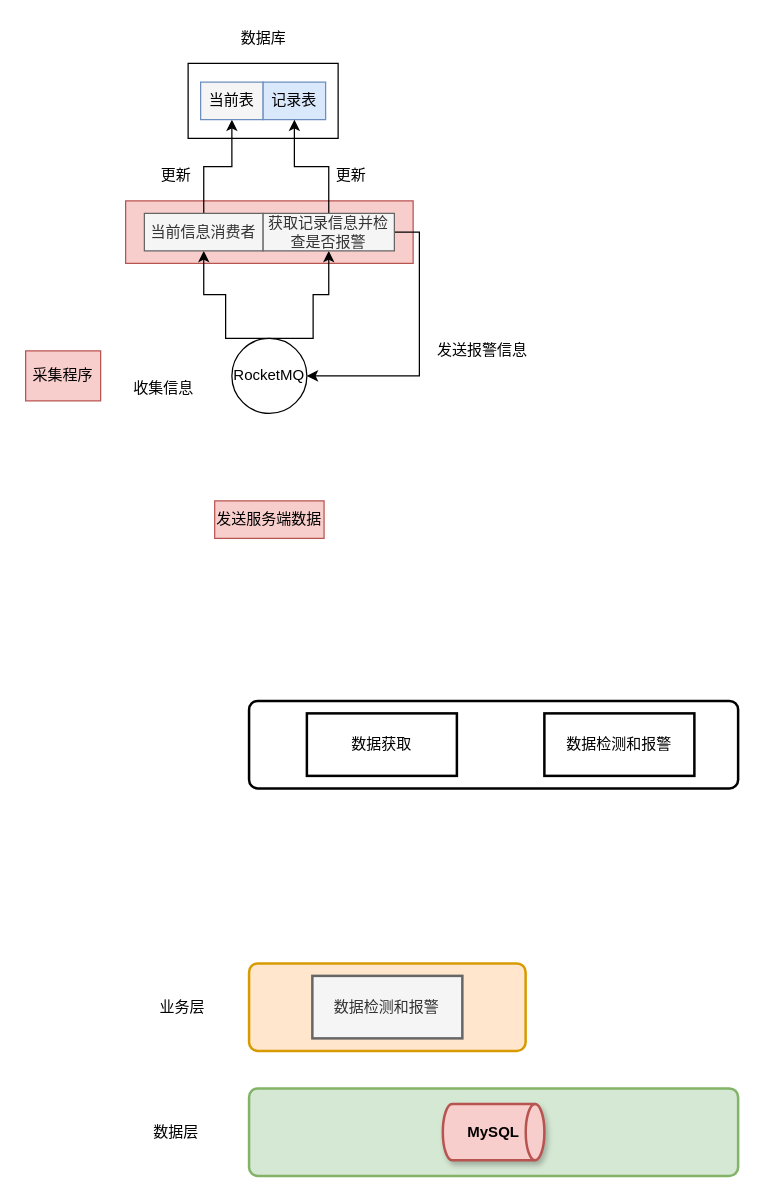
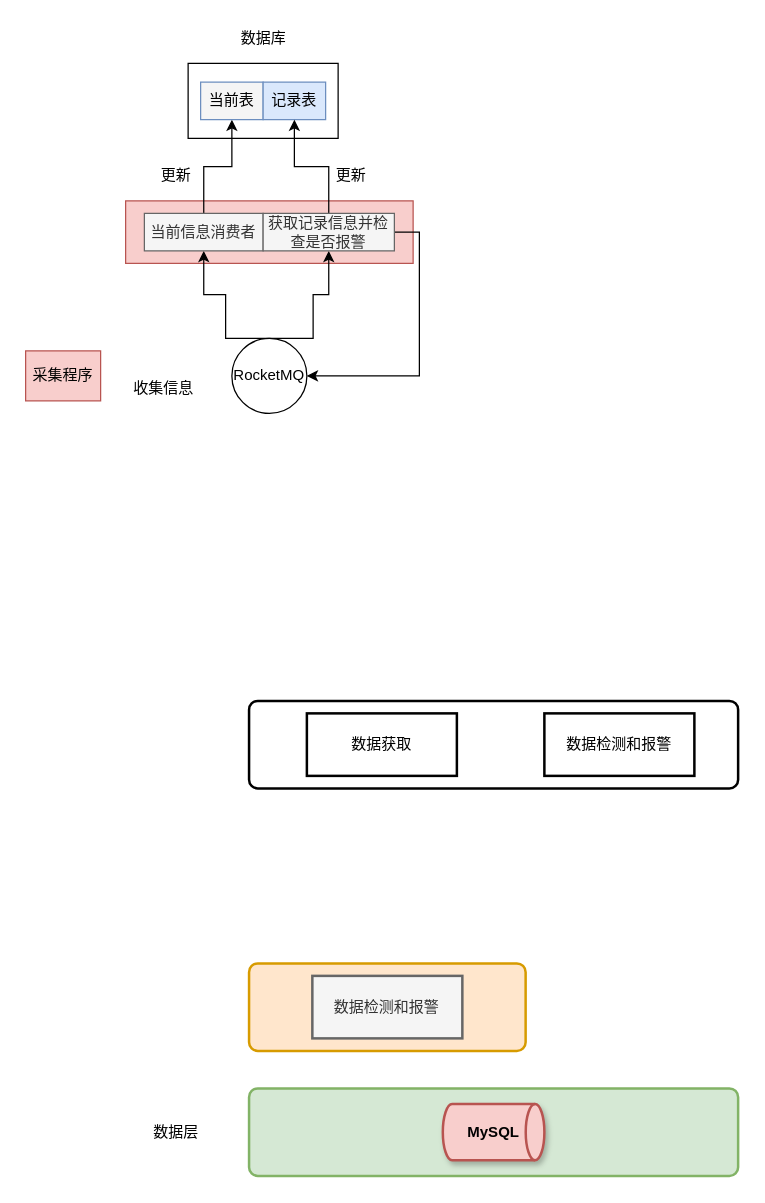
node "发送报警信息": removed
node "发送服务端数据": removed
node "业务层": removed
